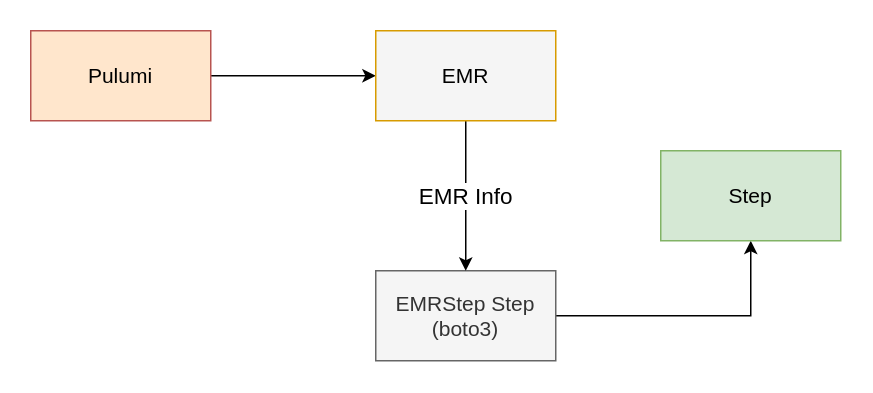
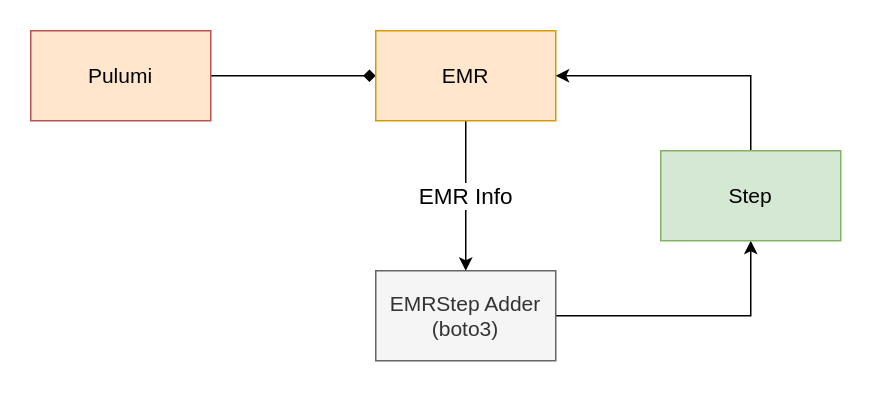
edge "Pulumi" -> "EMR": arrowhead classic -> diamond
node "EMR": fillcolor #f5f5f5 -> #ffe6cc
edge "Step" -> "EMR": added
node "EMRStep Step (boto3)": label "EMRStep Step (boto3)" -> "EMRStep Adder (boto3)"
